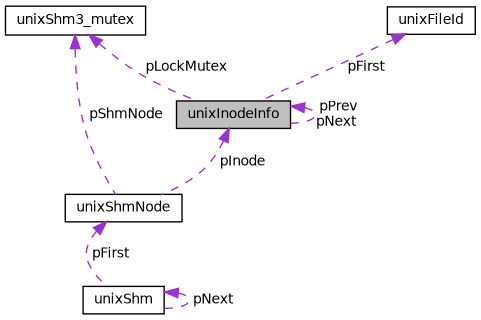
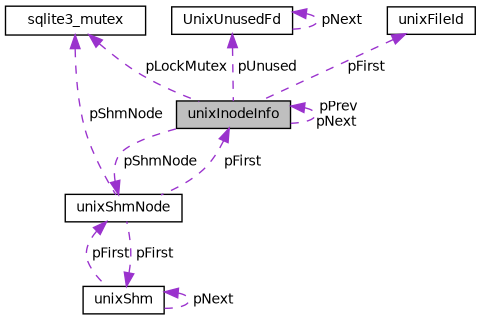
node "unixShm3_mutex": label "unixShm3_mutex" -> "sqlite3_mutex"
node "UnixUnusedFd": added
edge "unixInodeInfo" -> "unixShmNode": added, label "pShmNode"
edge "unixShmNode" -> "unixInodeInfo": label " pInode" -> " pFirst"
edge "unixShmNode" -> "unixShm": added, label "pFirst"
